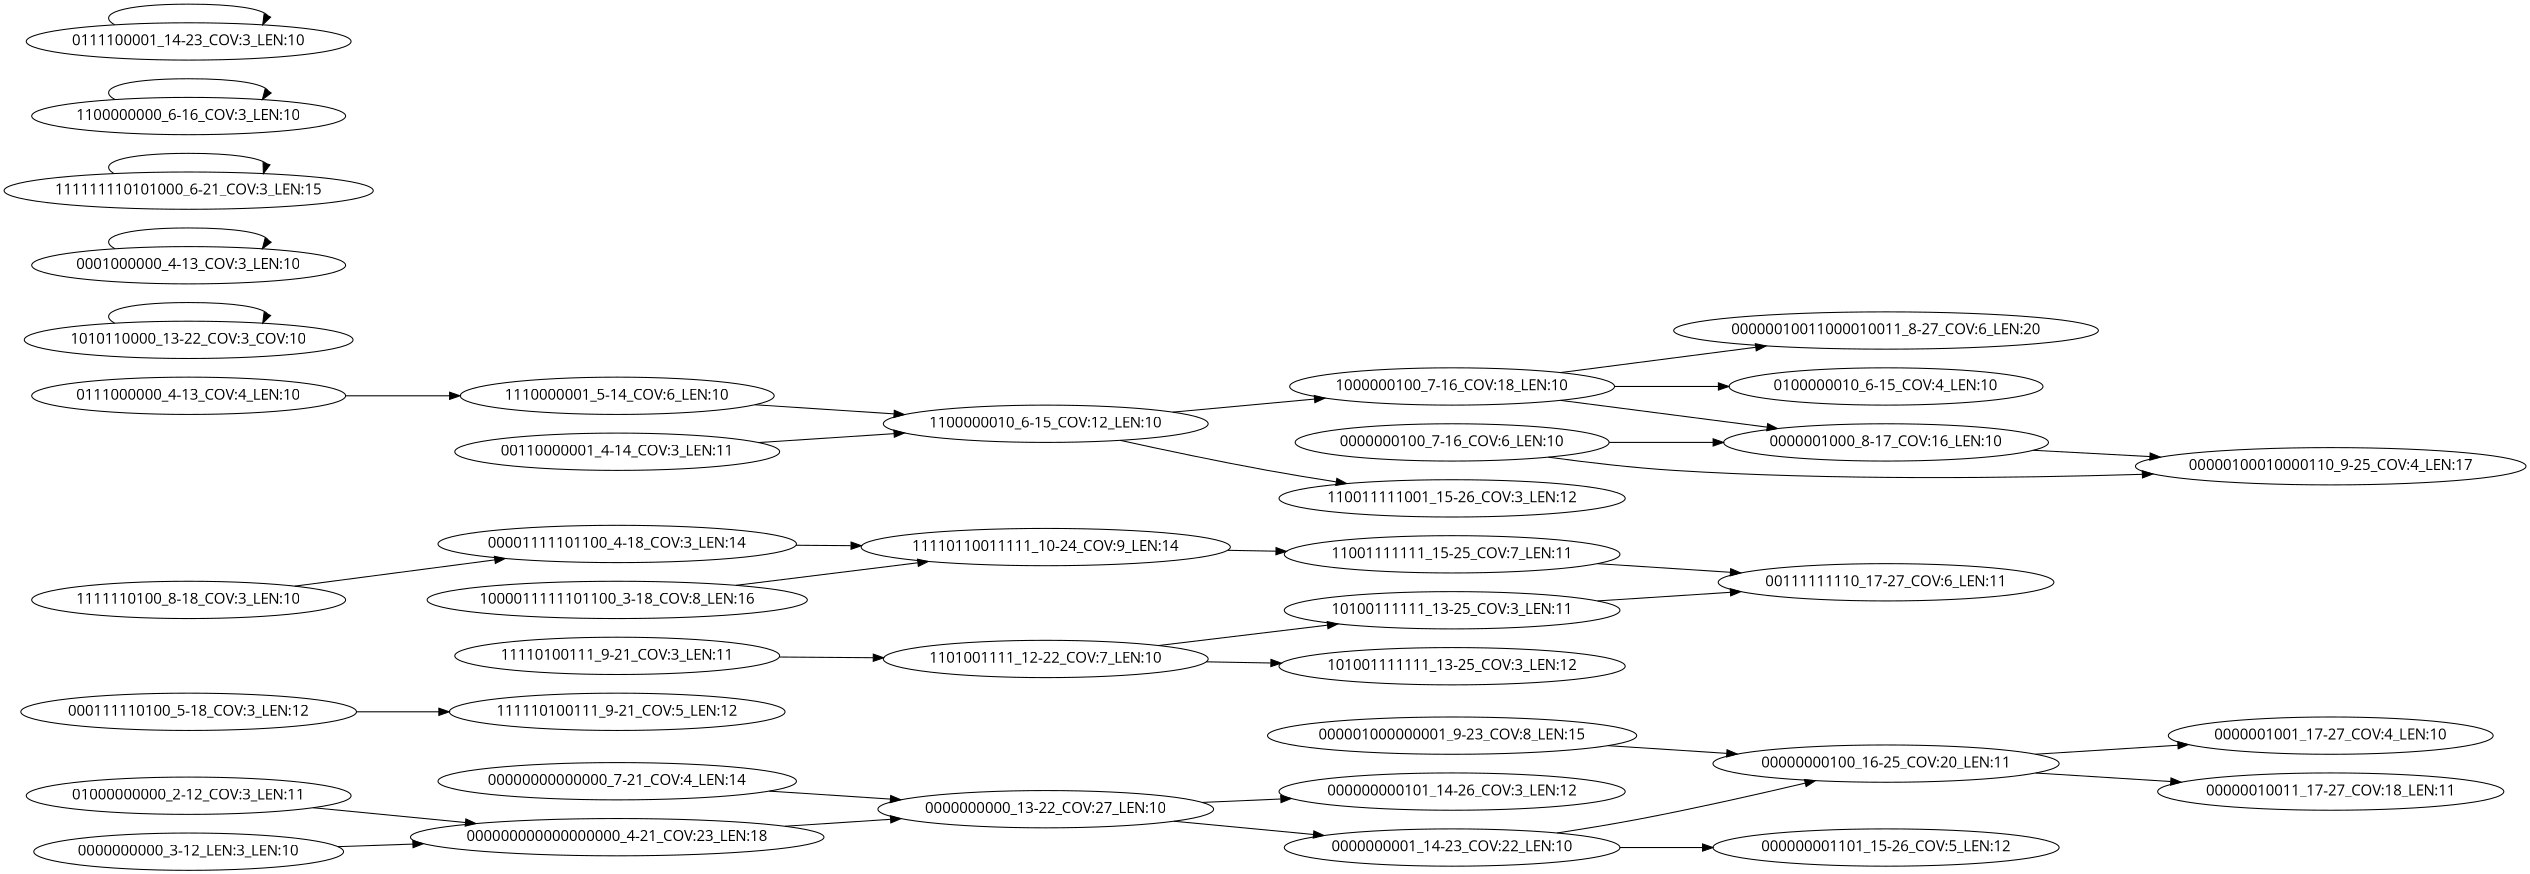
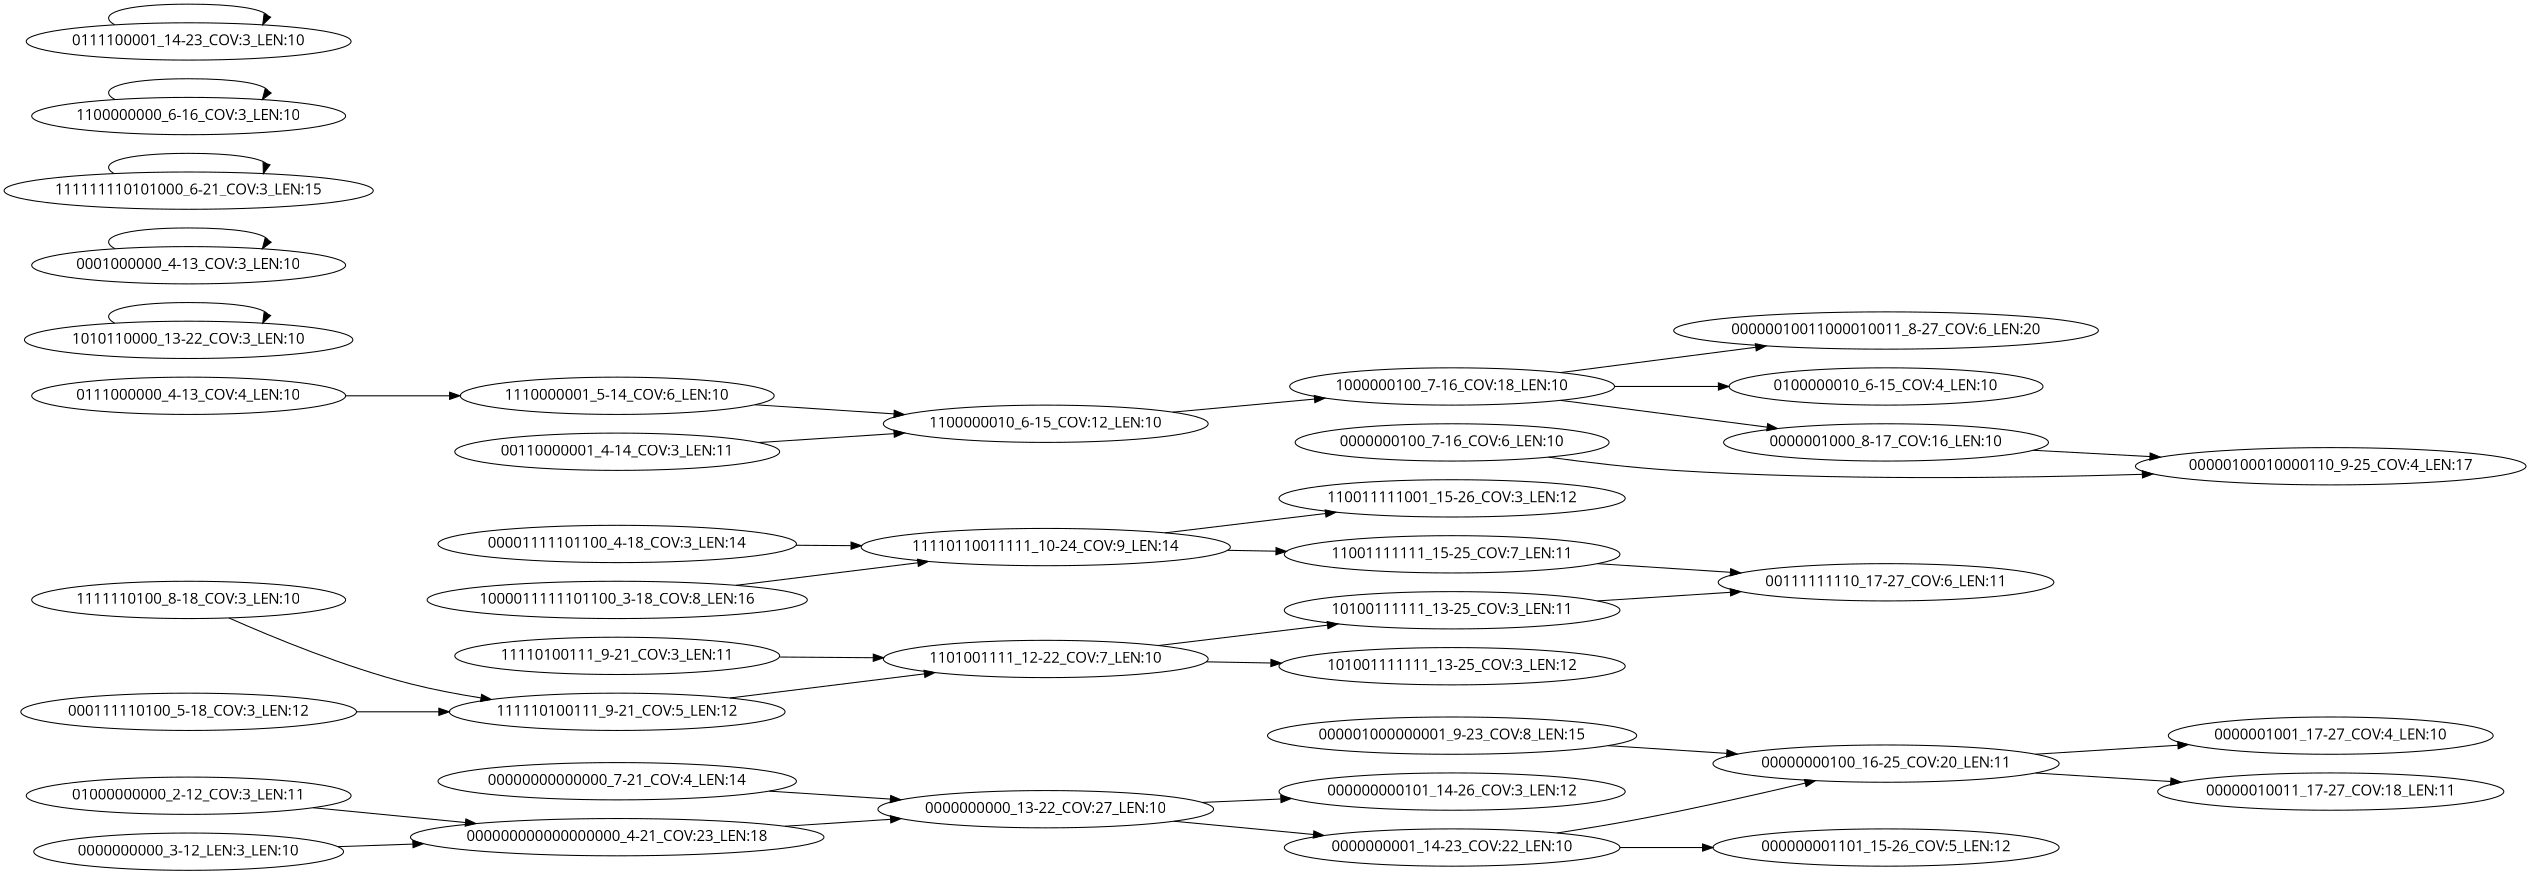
node "1010110000_13-22_COV:3_COV:10": label "1010110000_13-22_COV:3_COV:10" -> "1010110000_13-22_COV:3_LEN:10"
edge "0000000100_7-16_COV:6_LEN:10" -> "0000001000_8-17_COV:16_LEN:10": removed
edge "1100000010_6-15_COV:12_LEN:10" -> "110011111001_15-26_COV:3_LEN:12": now "11110110011111_10-24_COV:9_LEN:14" -> "110011111001_15-26_COV:3_LEN:12"
edge "1111110100_8-18_COV:3_LEN:10" -> "00001111101100_4-18_COV:3_LEN:14": now "1111110100_8-18_COV:3_LEN:10" -> "111110100111_9-21_COV:5_LEN:12"
edge "111110100111_9-21_COV:5_LEN:12" -> "1101001111_12-22_COV:7_LEN:10": added
